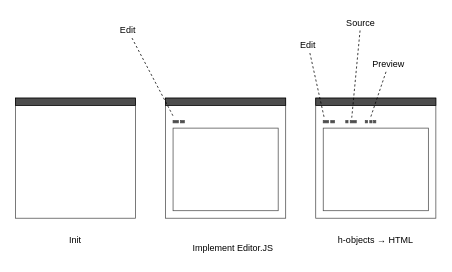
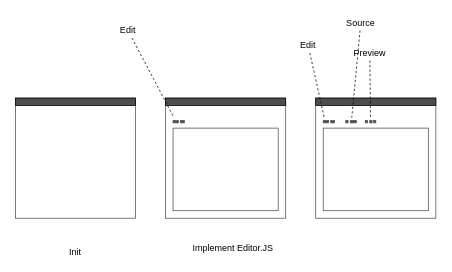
node "Preview": moved (388, 64) -> (369, 53)
node "Init": moved (75, 240) -> (75, 252)
node "h-objects → HTML": removed
